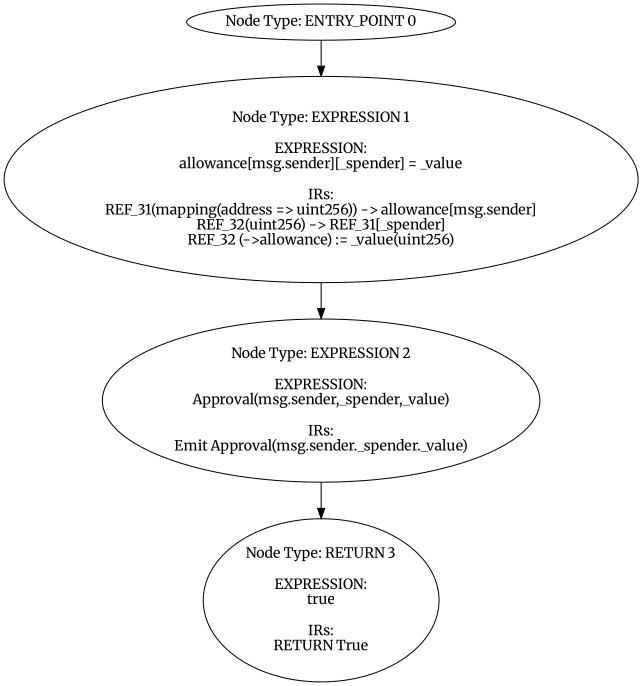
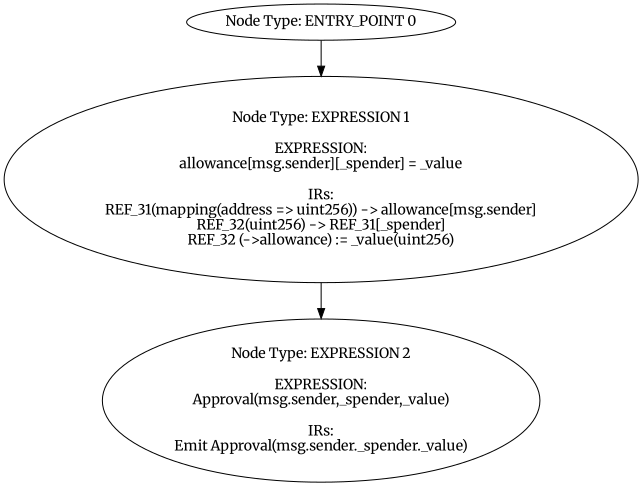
node "Node Type: RETURN 3 EXPRESSION: true IRs: RETURN True": removed
